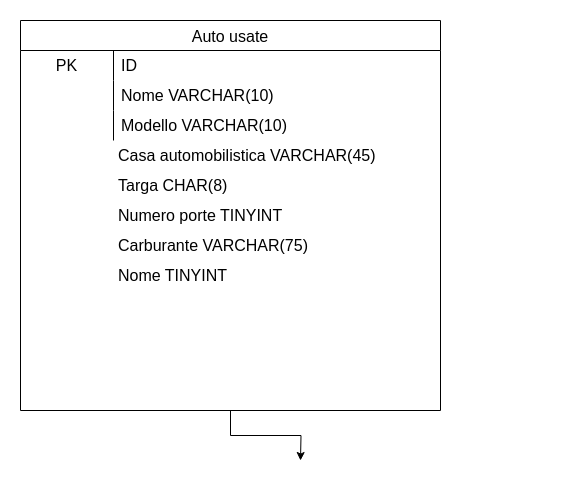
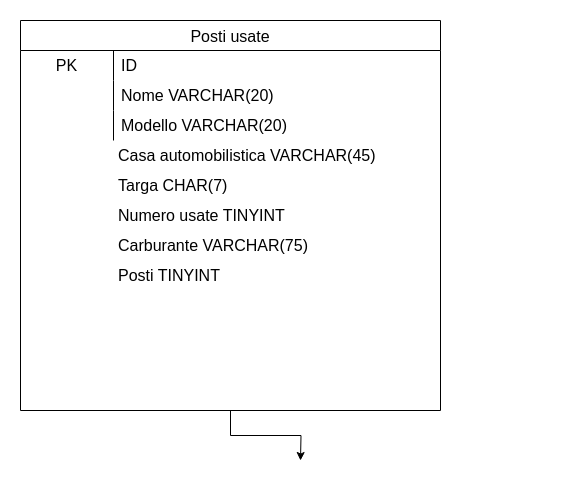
node "Auto usate": label "Auto usate" -> "Posti usate"
node "Nome VARCHAR(10)": label "Nome VARCHAR(10)" -> "Nome VARCHAR(20)"
node "Modello VARCHAR(10)": label "Modello VARCHAR(10)" -> "Modello VARCHAR(20)"
node "Targa CHAR(8)": label "Targa CHAR(8)" -> "Targa CHAR(7)"
node "Numero porte TINYINT": label "Numero porte TINYINT" -> "Numero usate TINYINT"
node "Nome TINYINT": label "Nome TINYINT" -> "Posti TINYINT"
